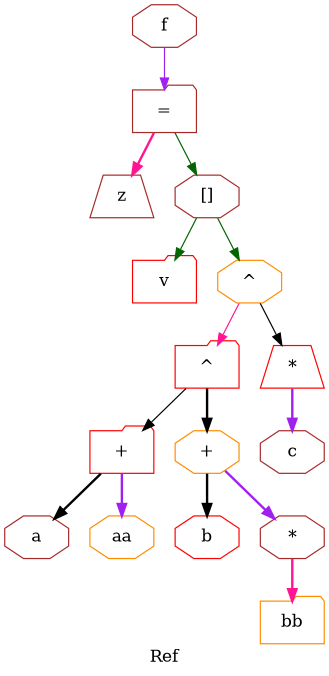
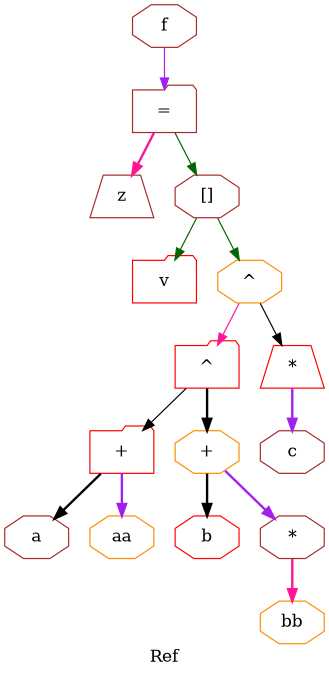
node "bb": shape folder -> octagon
